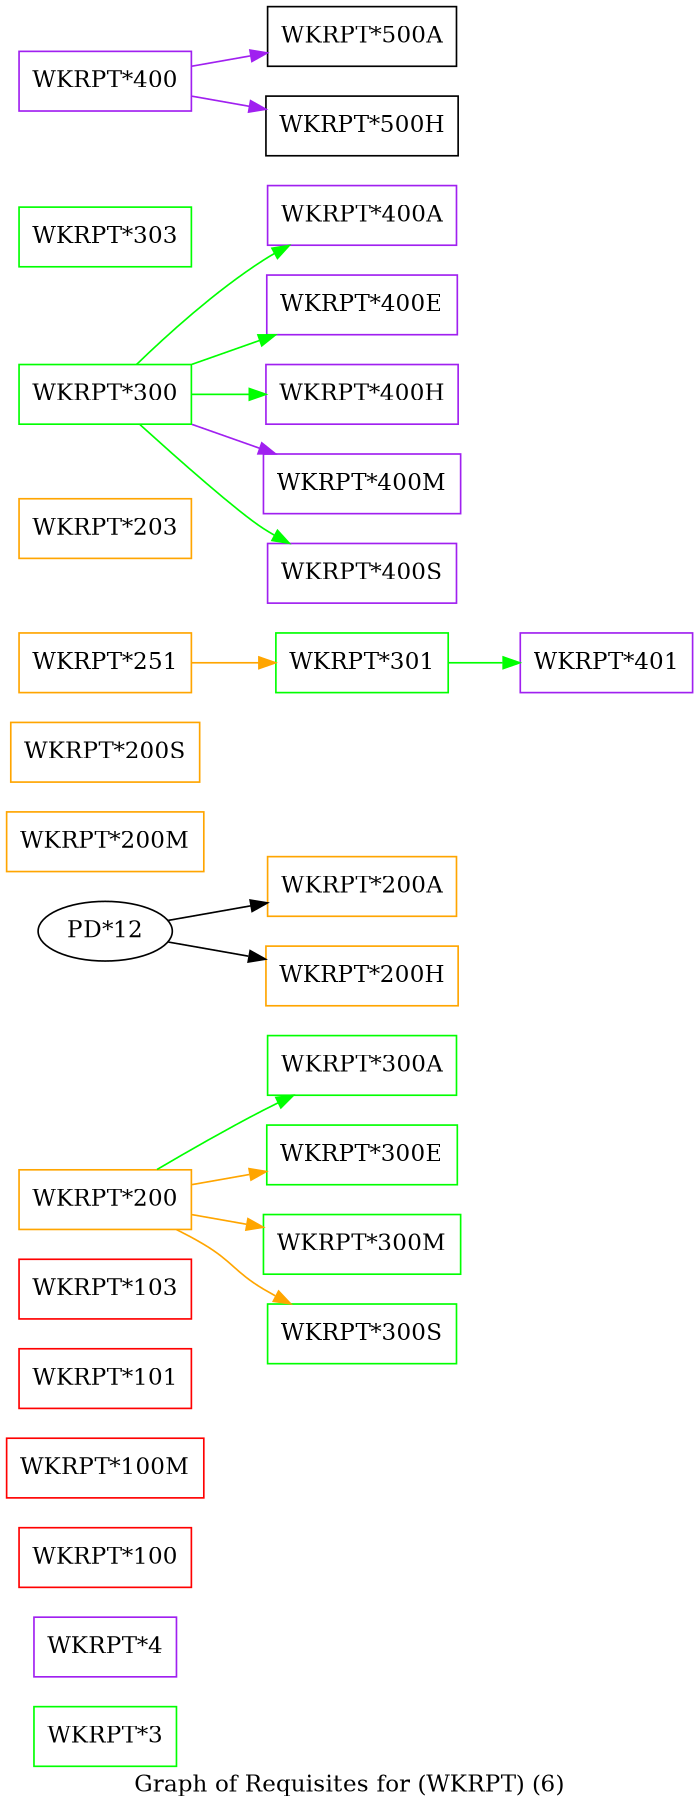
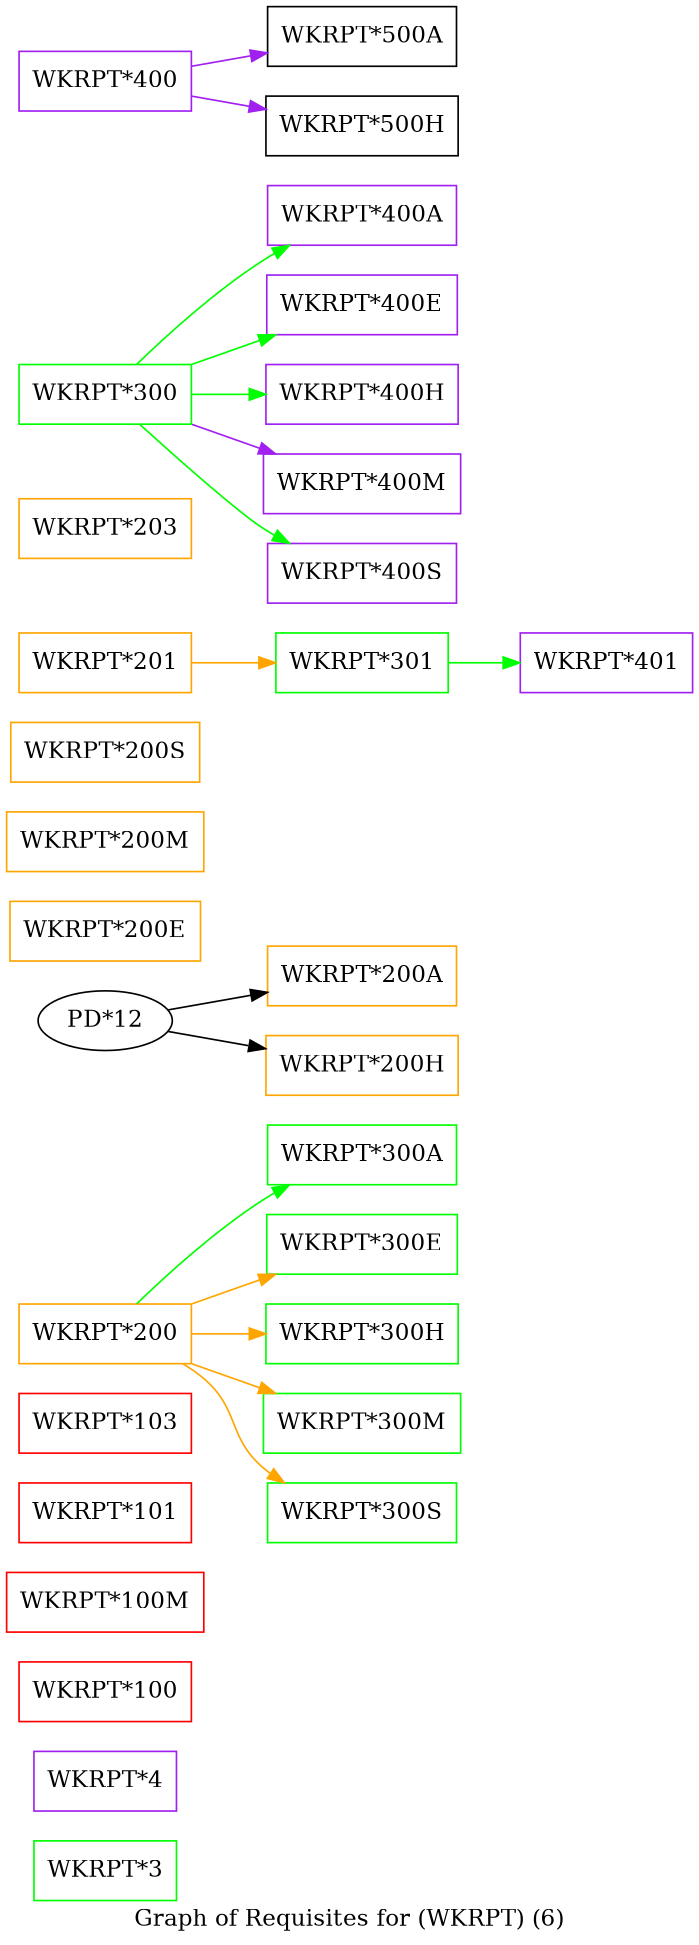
node "WKRPT*303": removed
node "WKRPT*251": label "WKRPT*251" -> "WKRPT*201"
node "WKRPT*200E": added
node "WKRPT*300H": added
